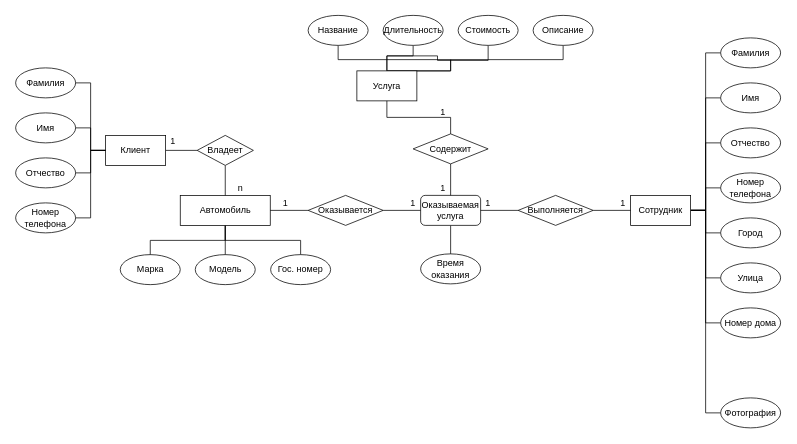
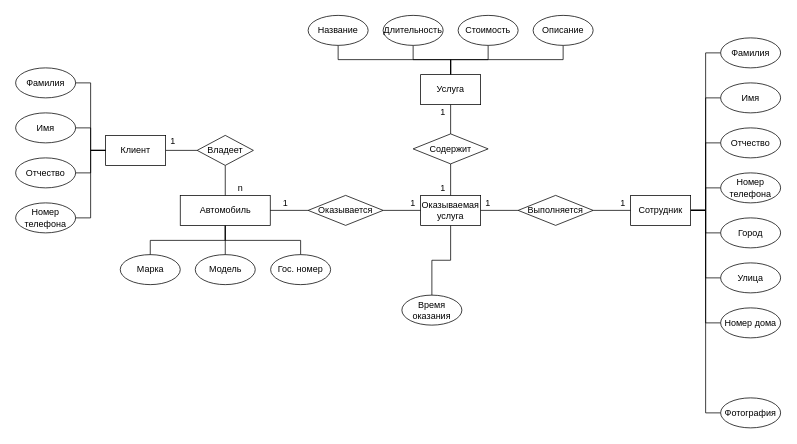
node "Услуга": moved (387, 86) -> (450, 90)
node "Оказываемая услуга": shape rounded rectangle -> rectangle
node "Время оказания": moved (450, 269) -> (432, 310)
